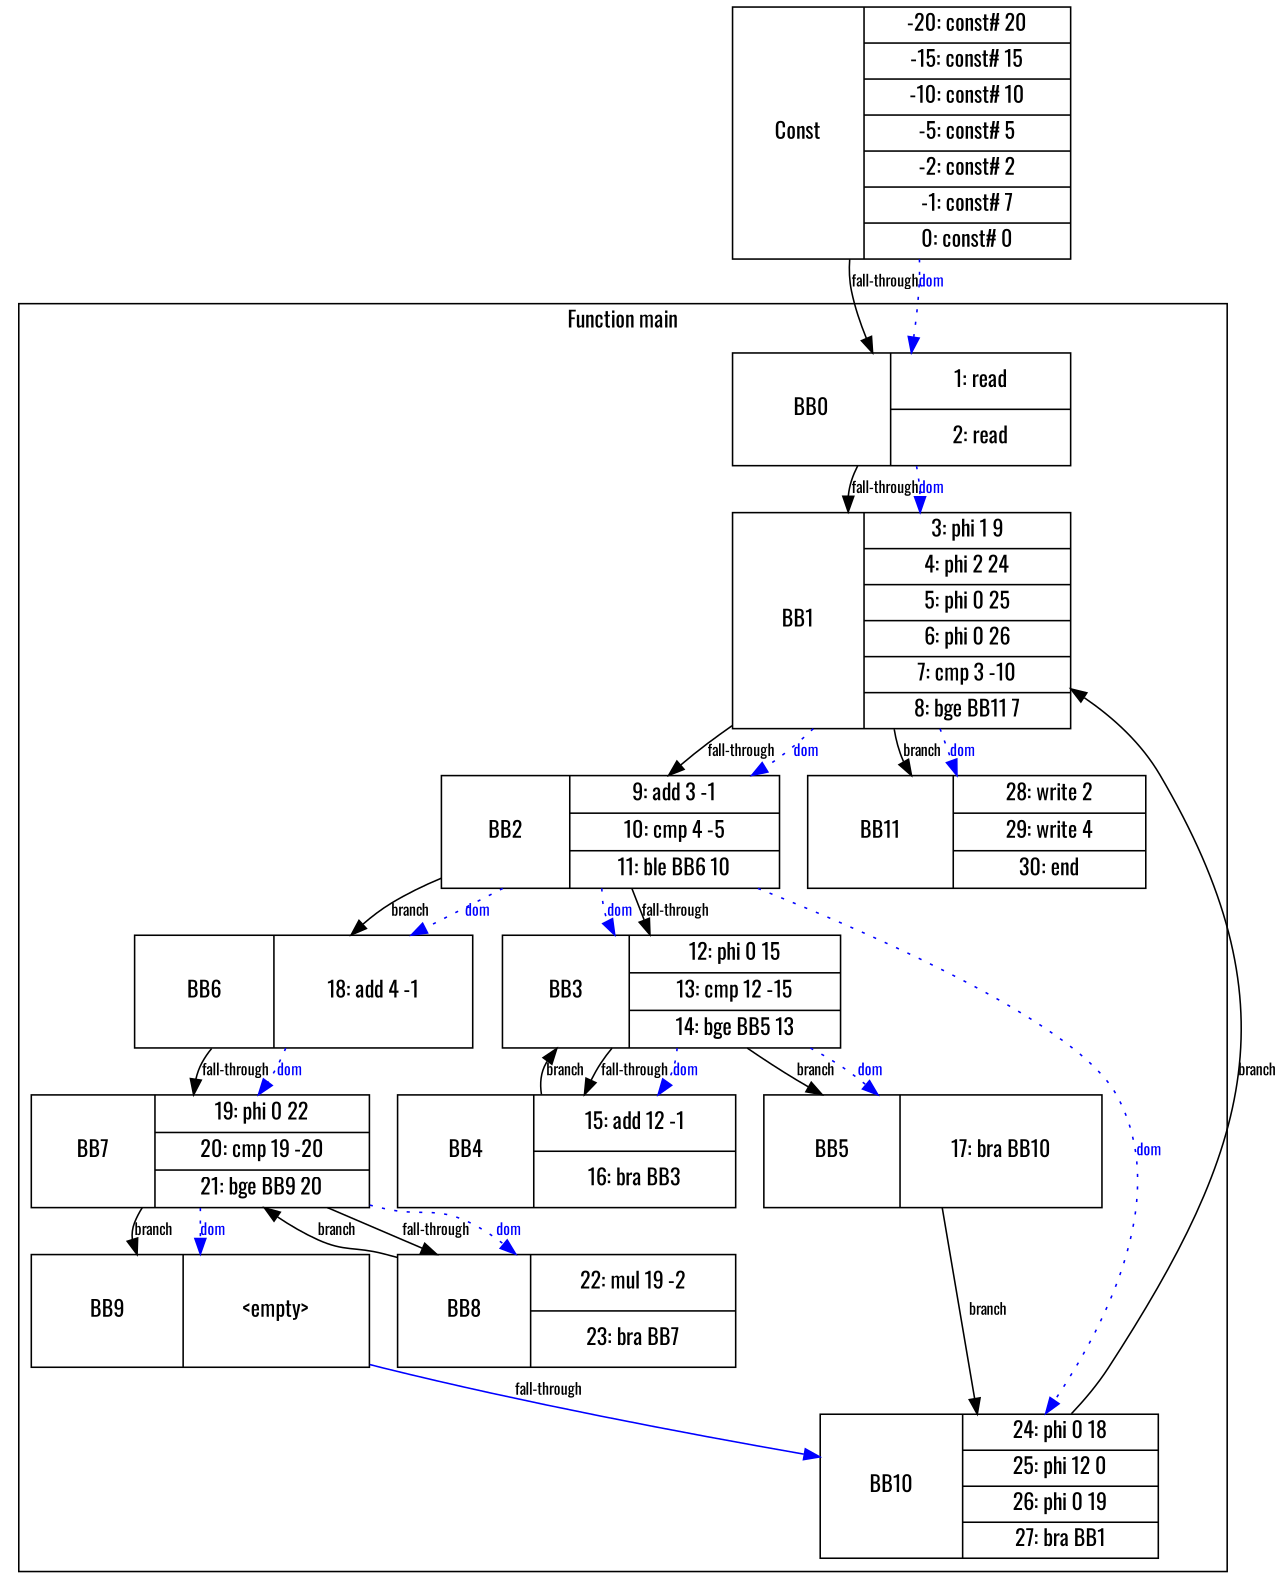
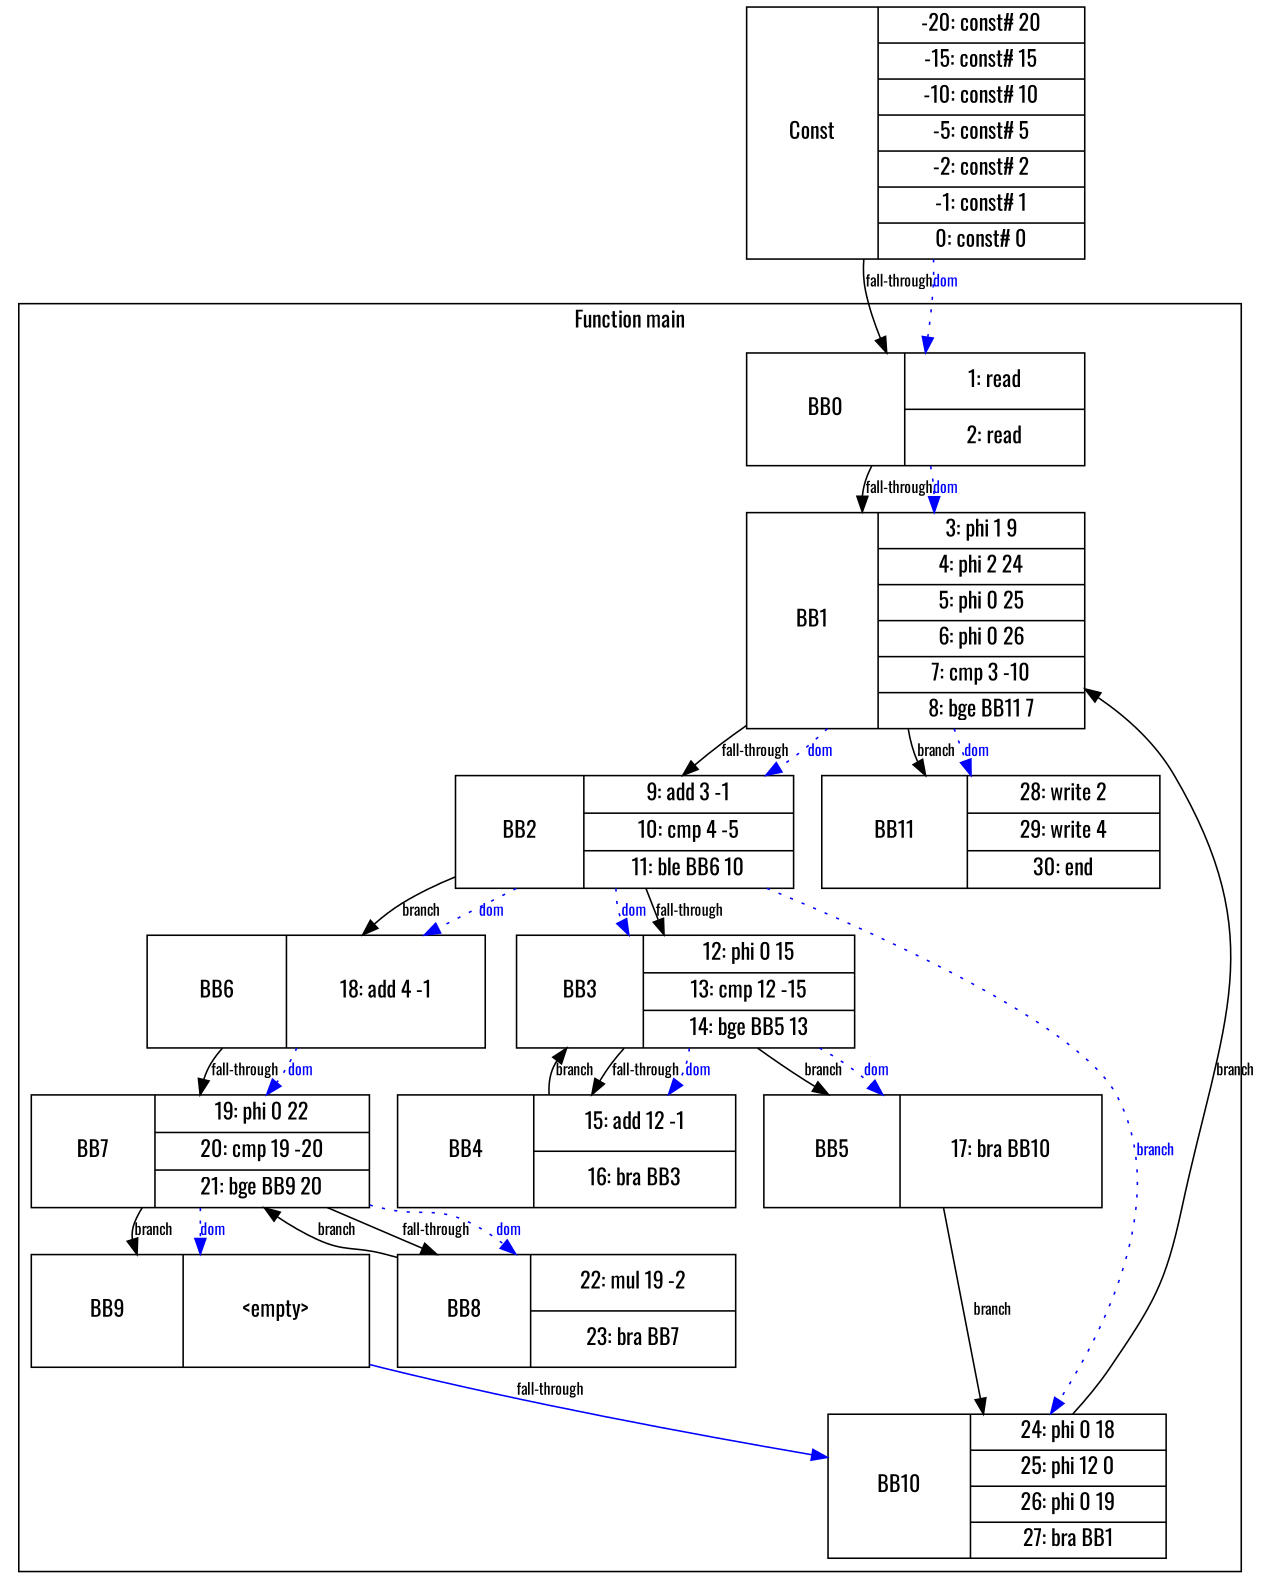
node "Const": text "-1: const# 7" -> "-1: const# 1"
edge "BB2" -> "BB10": label "dom" -> "branch"
